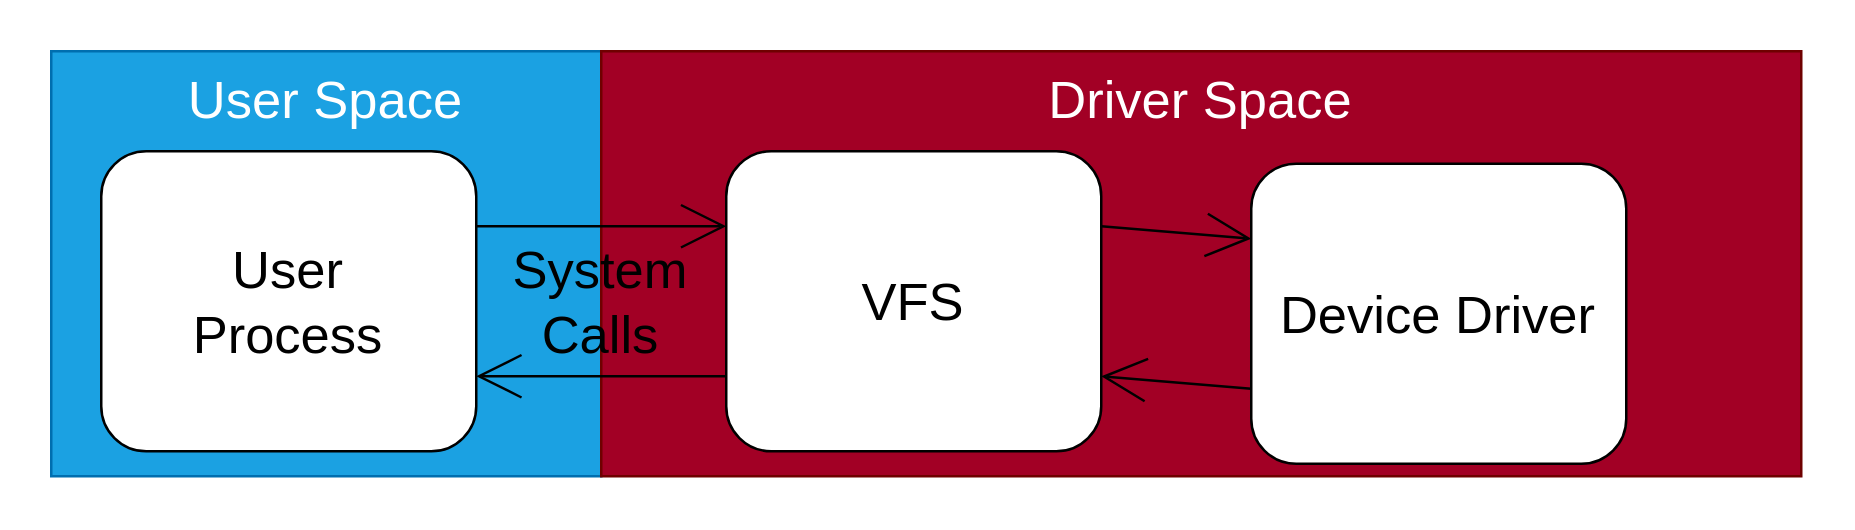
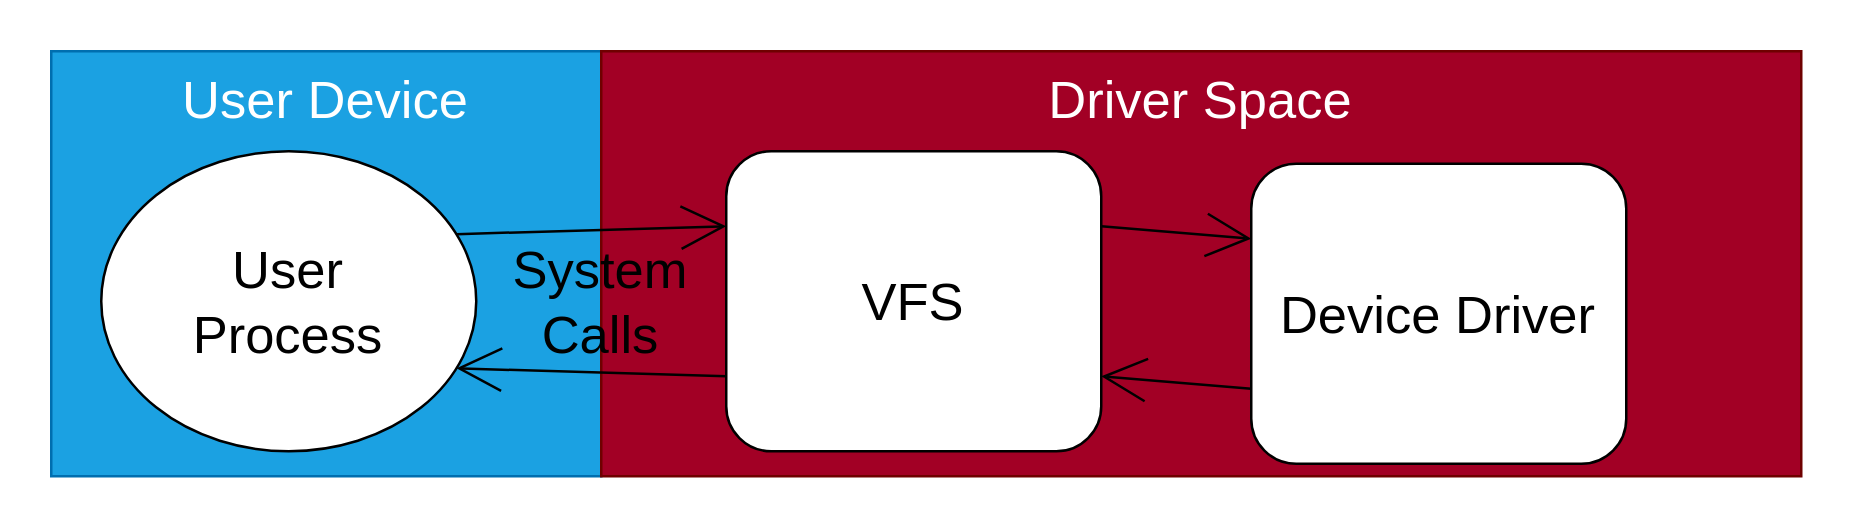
node "User Space": label "User Space" -> "User Device"
node "UserProcess": shape rounded rectangle -> ellipse
